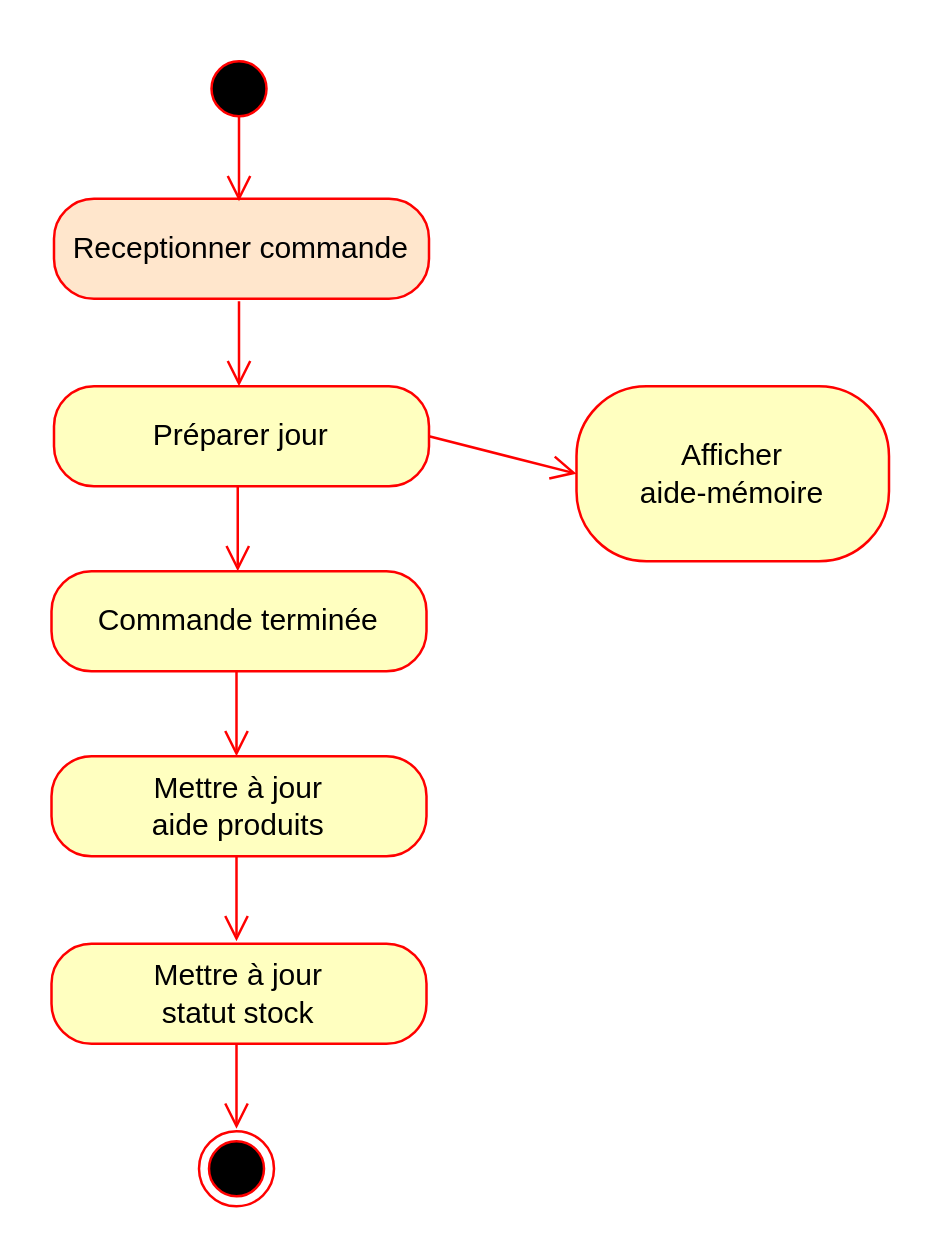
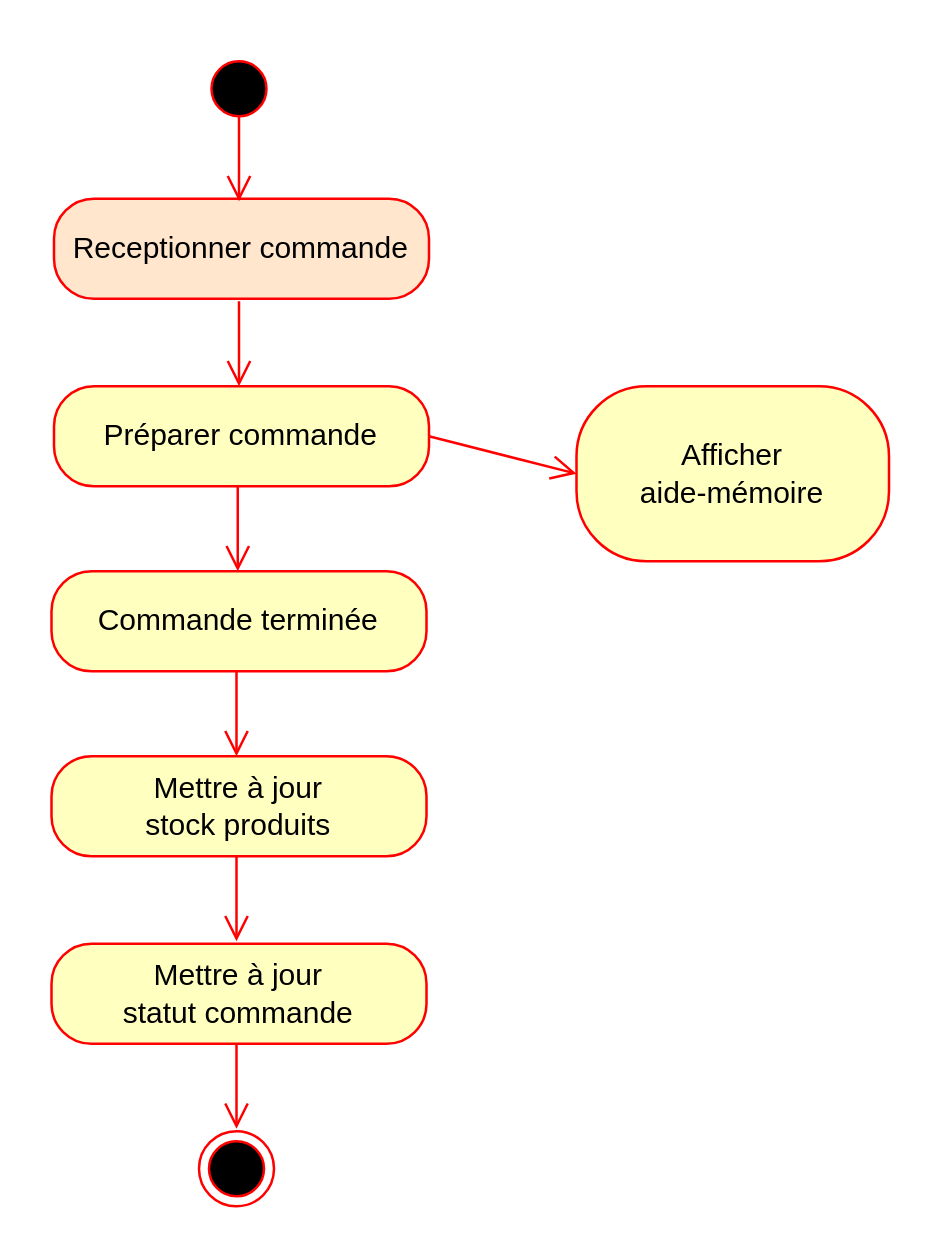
node "Préparer jour": label "Préparer jour" -> "Préparer commande"
node "Mettre à jour aide produits": label "Mettre à jour aide produits" -> "Mettre à jour stock produits"
node "Mettre à jour statut stock": label "Mettre à jour statut stock" -> "Mettre à jour statut commande"
